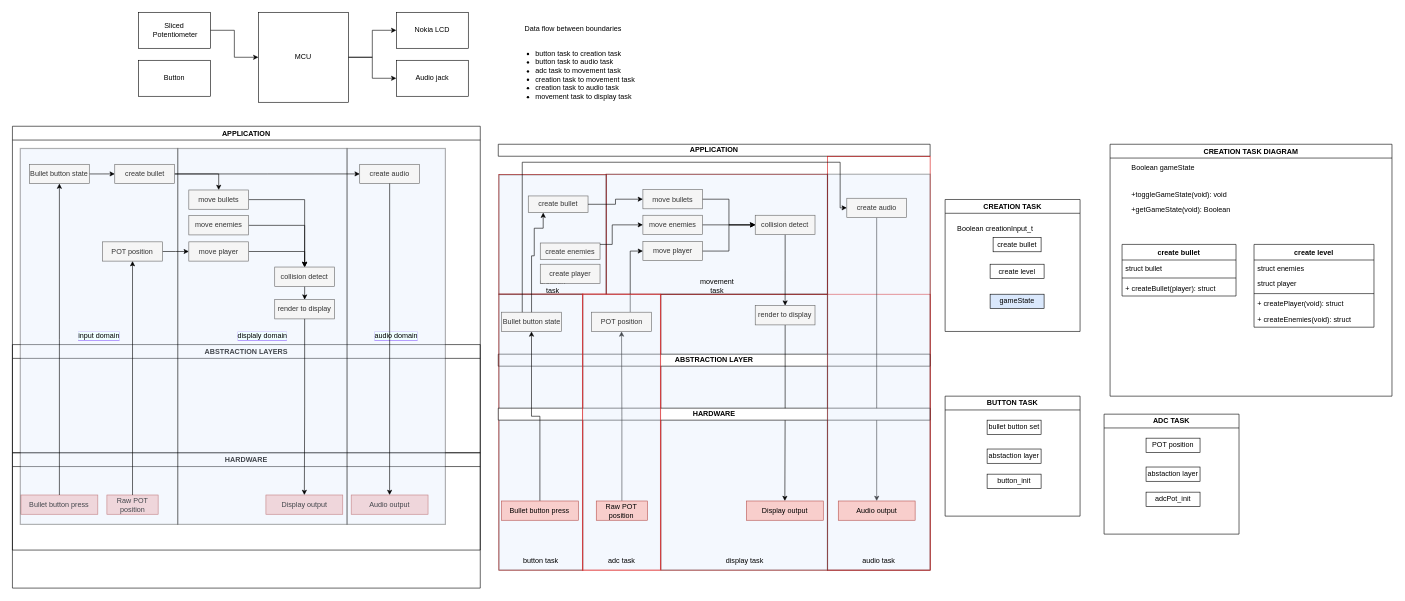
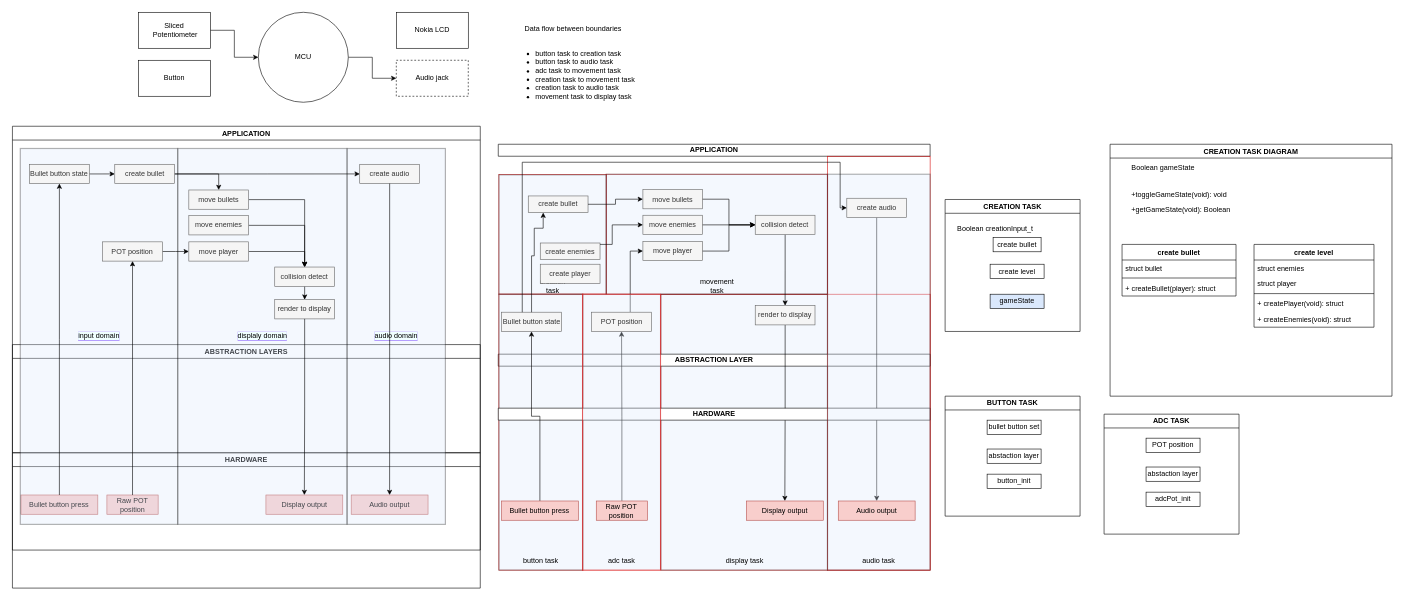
edge "MCU" -> "Nokia LCD": removed
node "MCU": shape rectangle -> ellipse
node "Audio jack": style solid -> dashed
